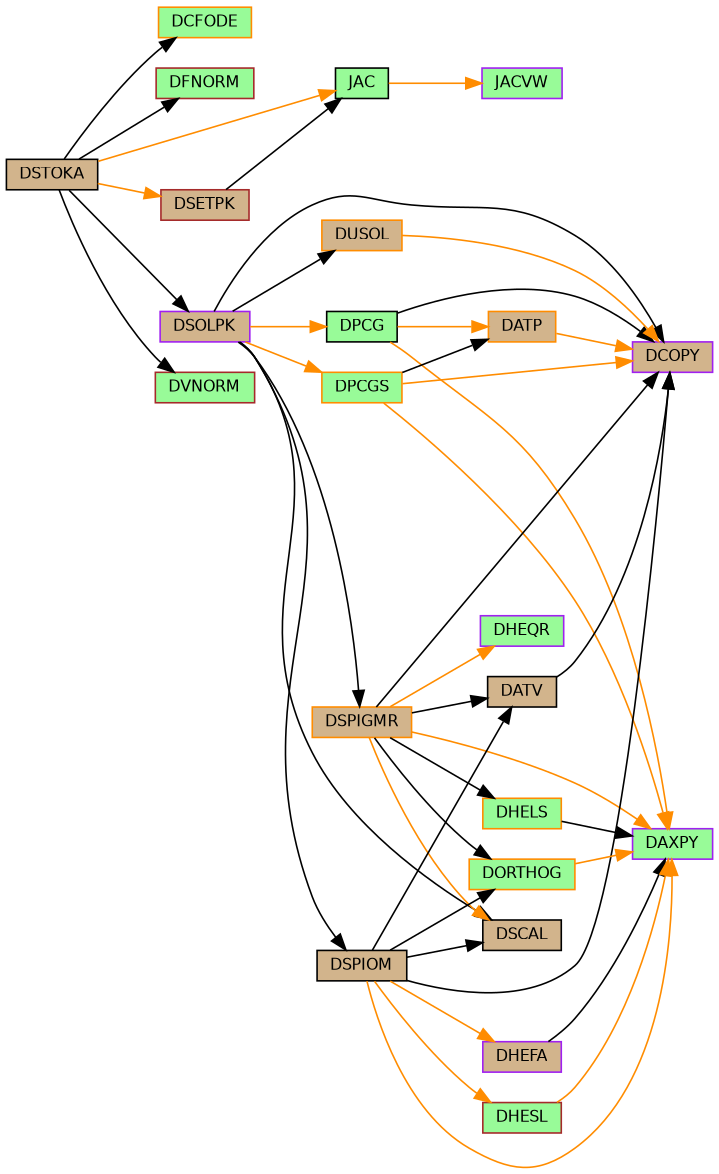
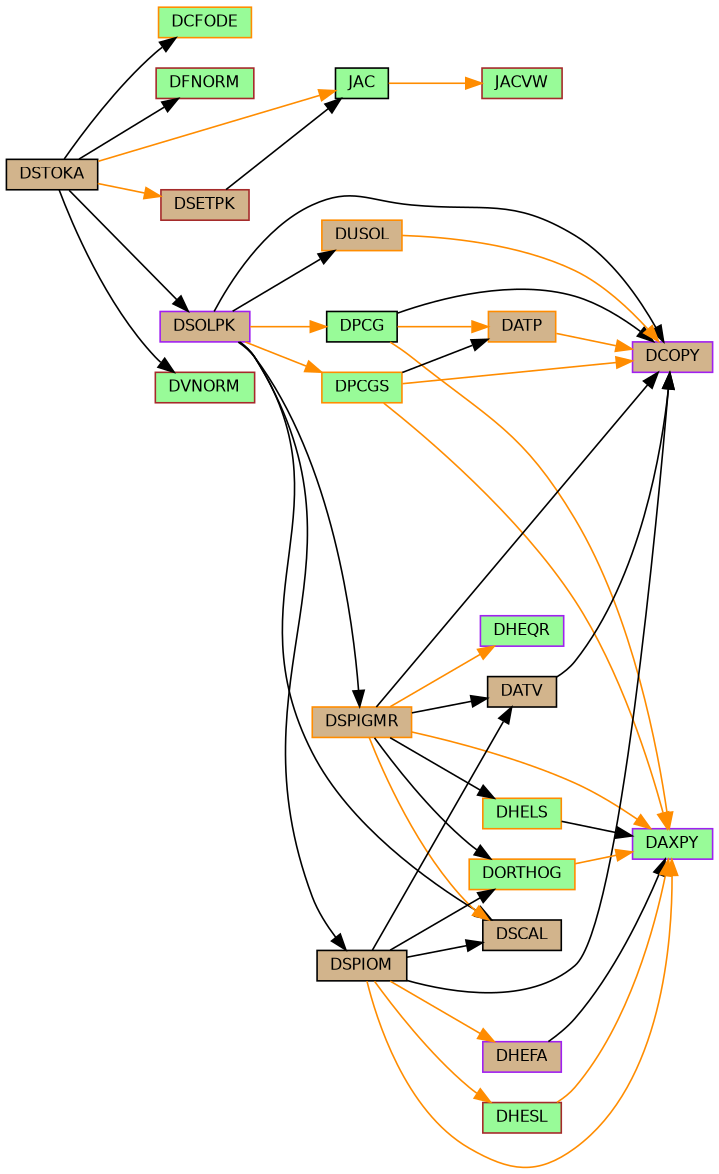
node "JACVW": color purple -> brown
